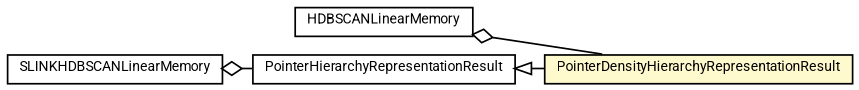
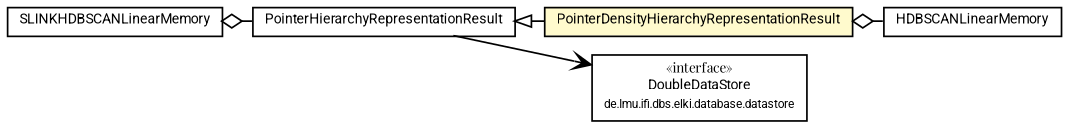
edge "PointerDensityHierarchyRepresentationResult" -> "HDBSCANLinearMemory": reversed
node "DoubleDataStore": added
